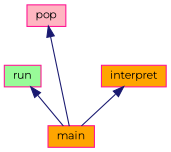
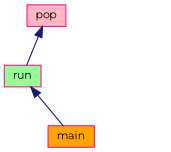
node "interpret": removed
edge "main" -> "pop": now "run" -> "pop"
